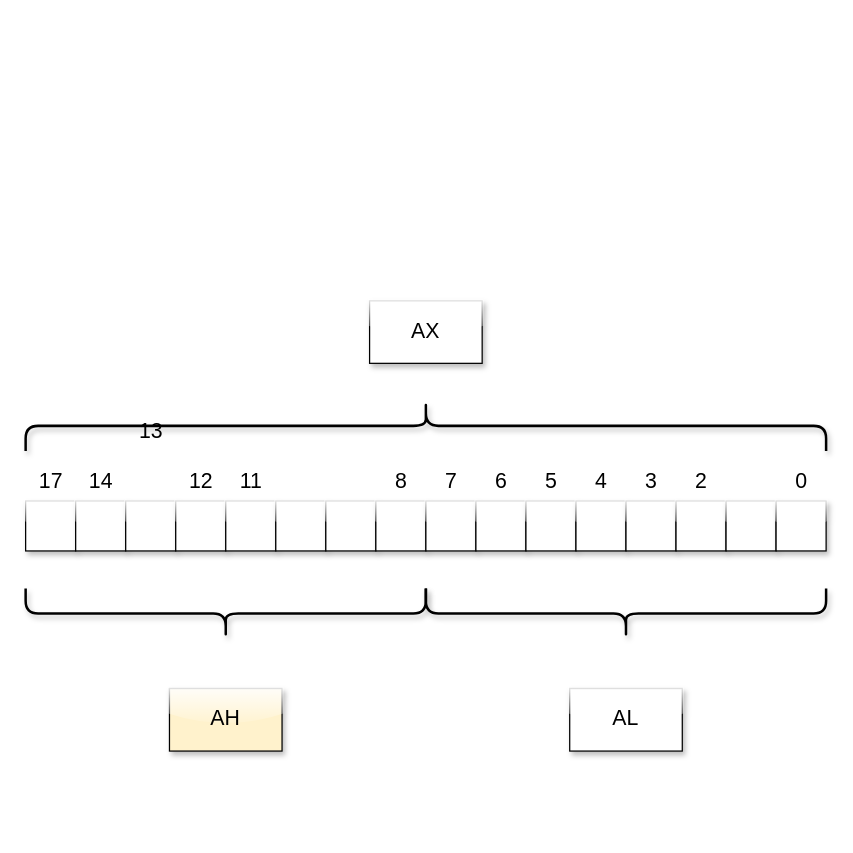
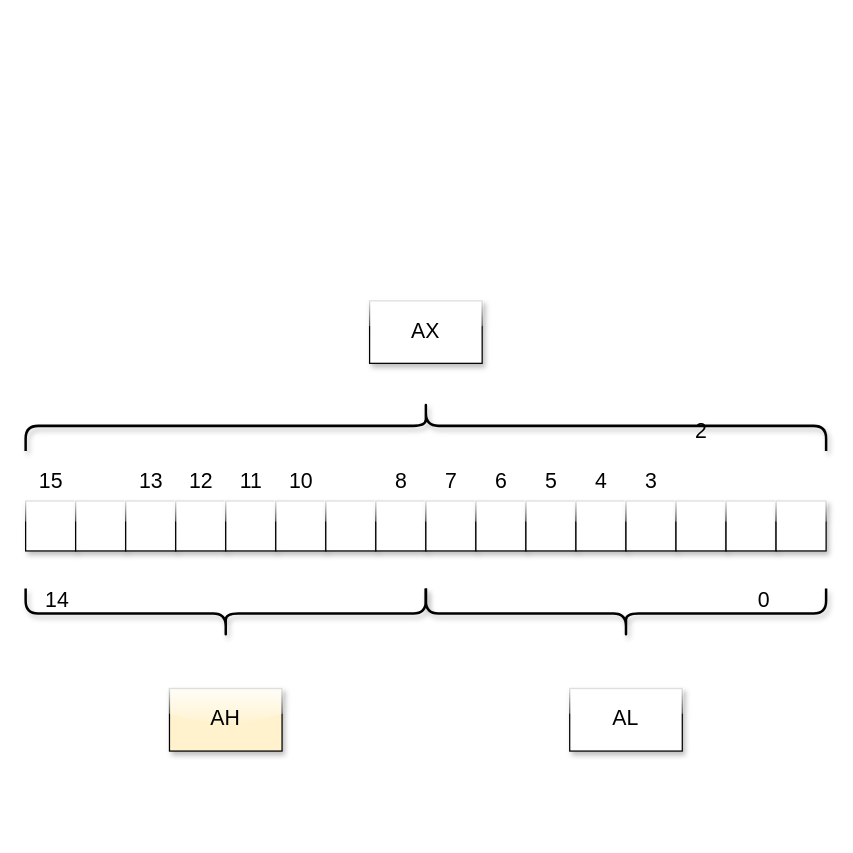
node "13": moved (151, 432) -> (151, 482)
node "17": label "17" -> "15"
node "14": moved (101, 482) -> (57, 601)
node "10": added
node "2": moved (701, 482) -> (701, 432)
node "0": moved (801, 482) -> (763, 601)
